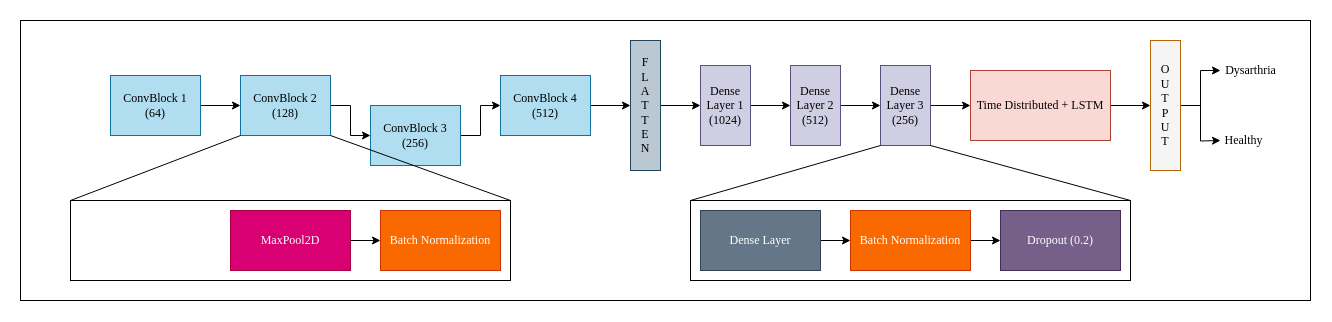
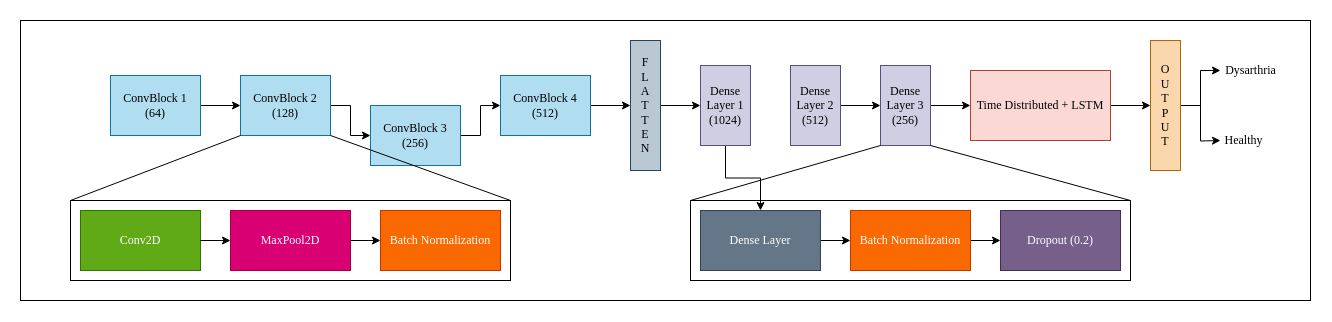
edge "Dense Layer 1 (1024)" -> "Dense Layer 2 (512)": now "Dense Layer 1 (1024)" -> "Dense Layer"
node "O U T P U T": fillcolor #f5f5f5 -> #fad7ac
node "Conv2D": added
edge "Conv2D" -> "MaxPool2D": added
